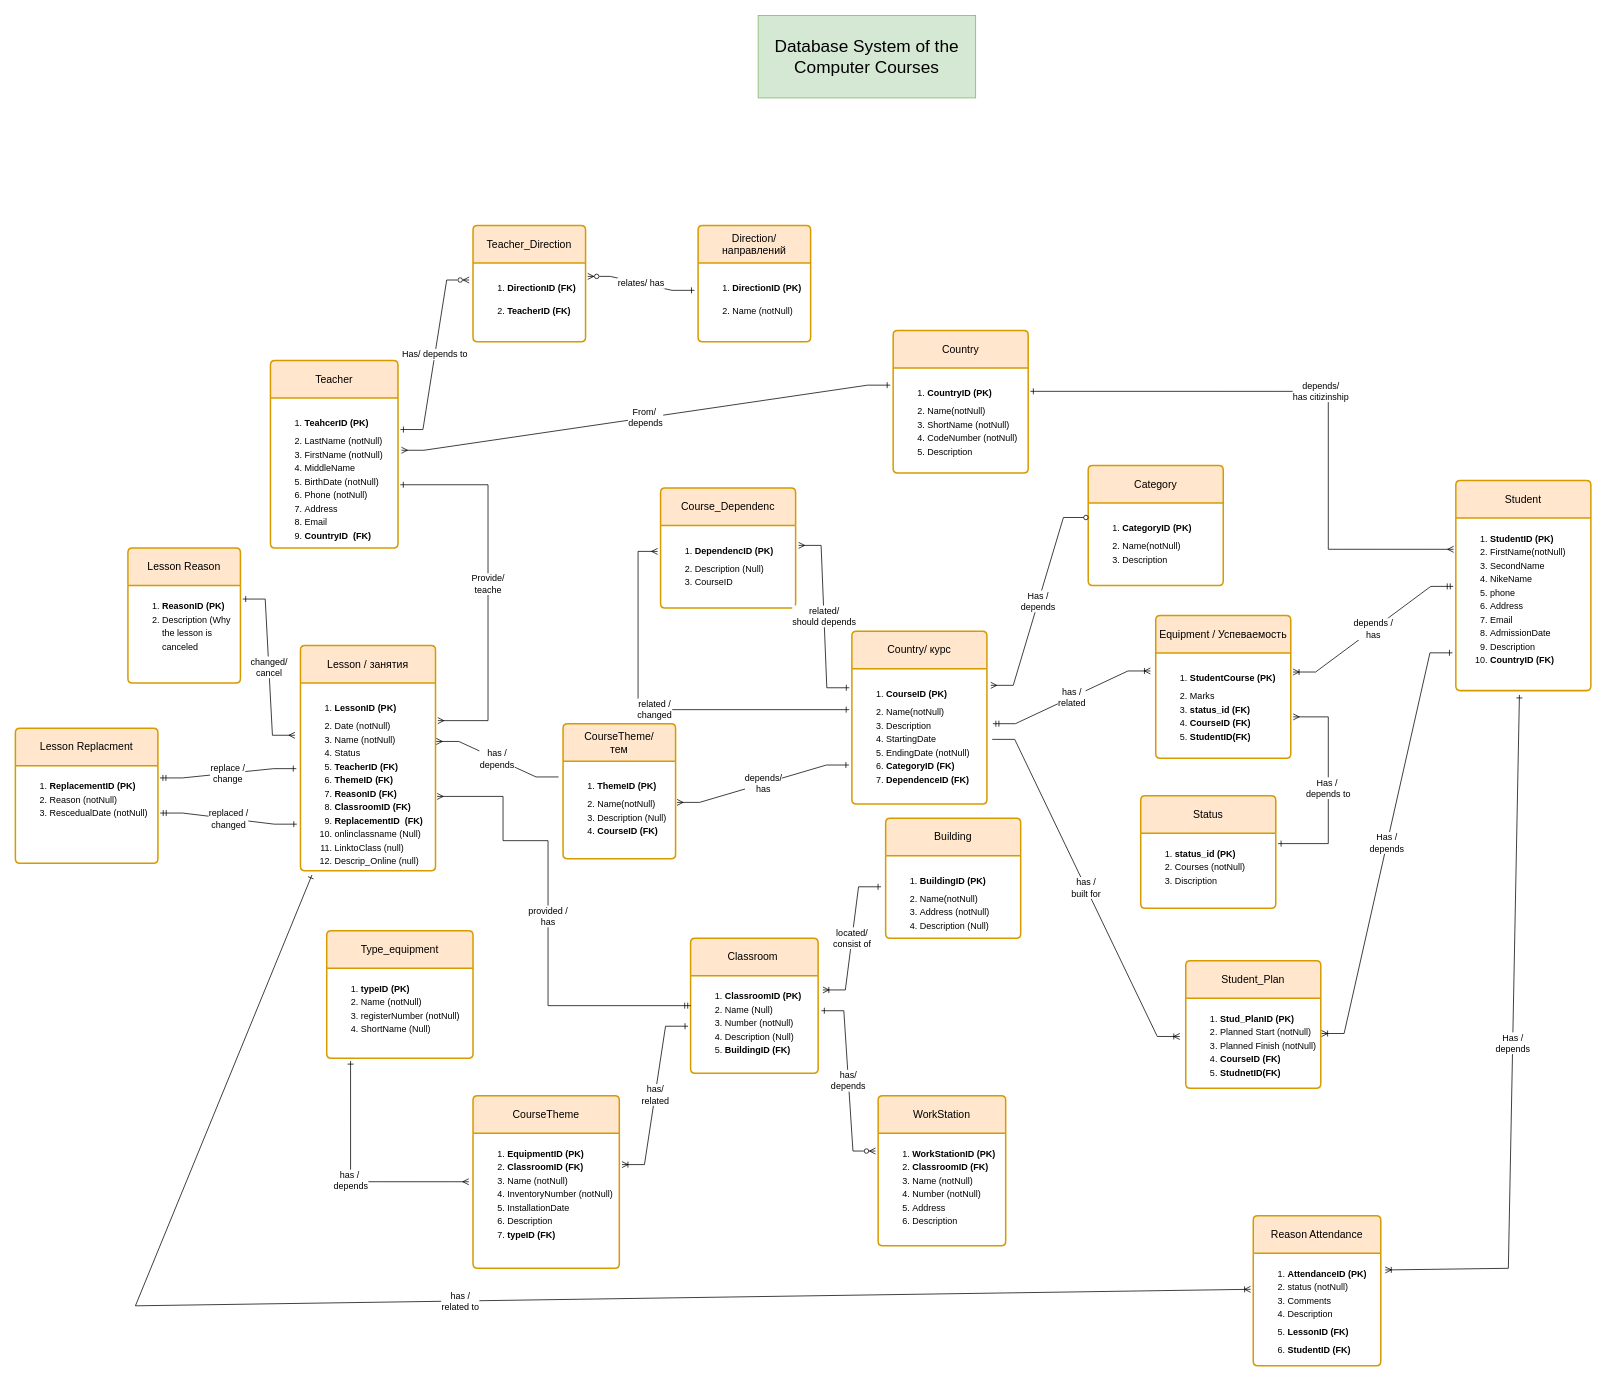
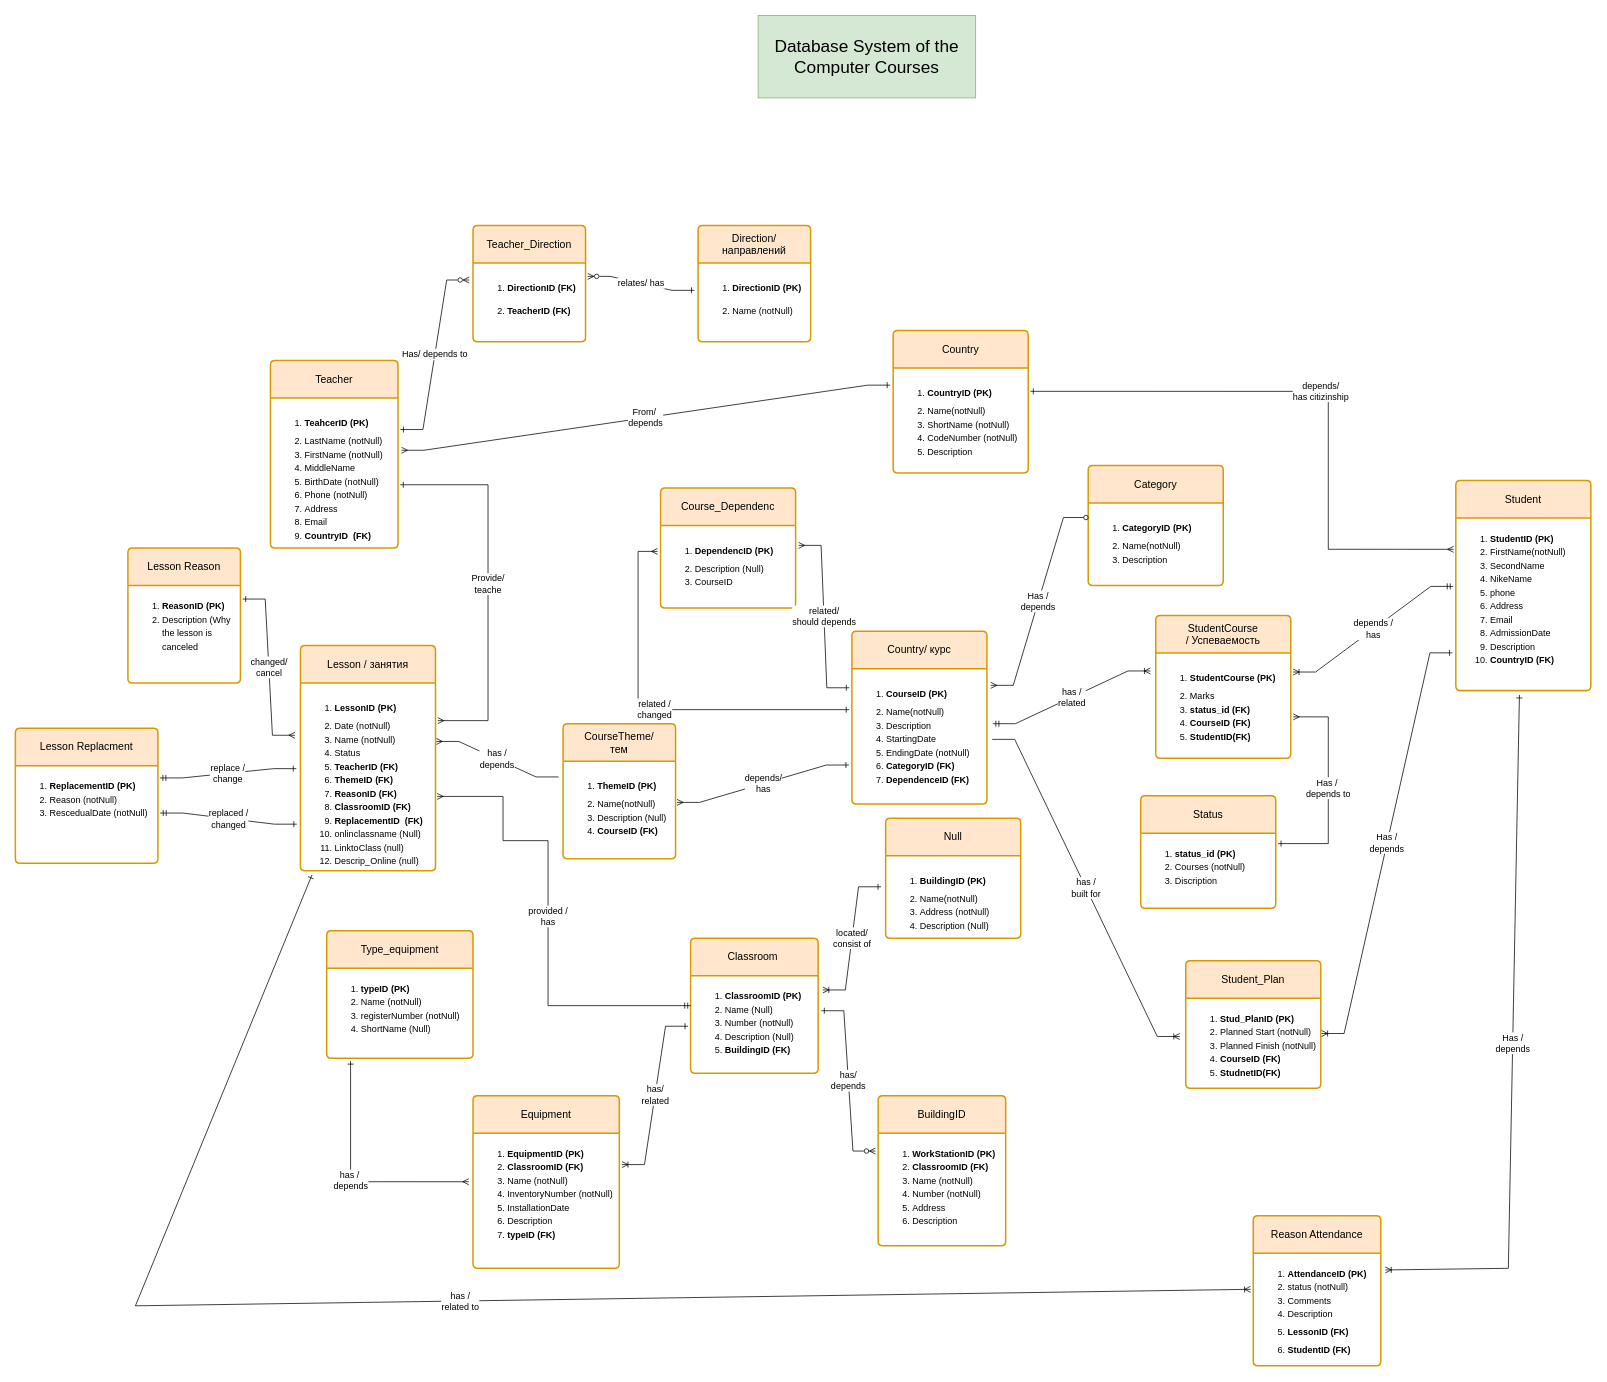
node "Equipment / Успеваемость": label "Equipment / Успеваемость" -> "StudentCourse / Успеваемость"
node "Building": label "Building" -> "Null"
node "CourseTheme": label "CourseTheme" -> "Equipment"
node "WorkStation": label "WorkStation" -> "BuildingID"
